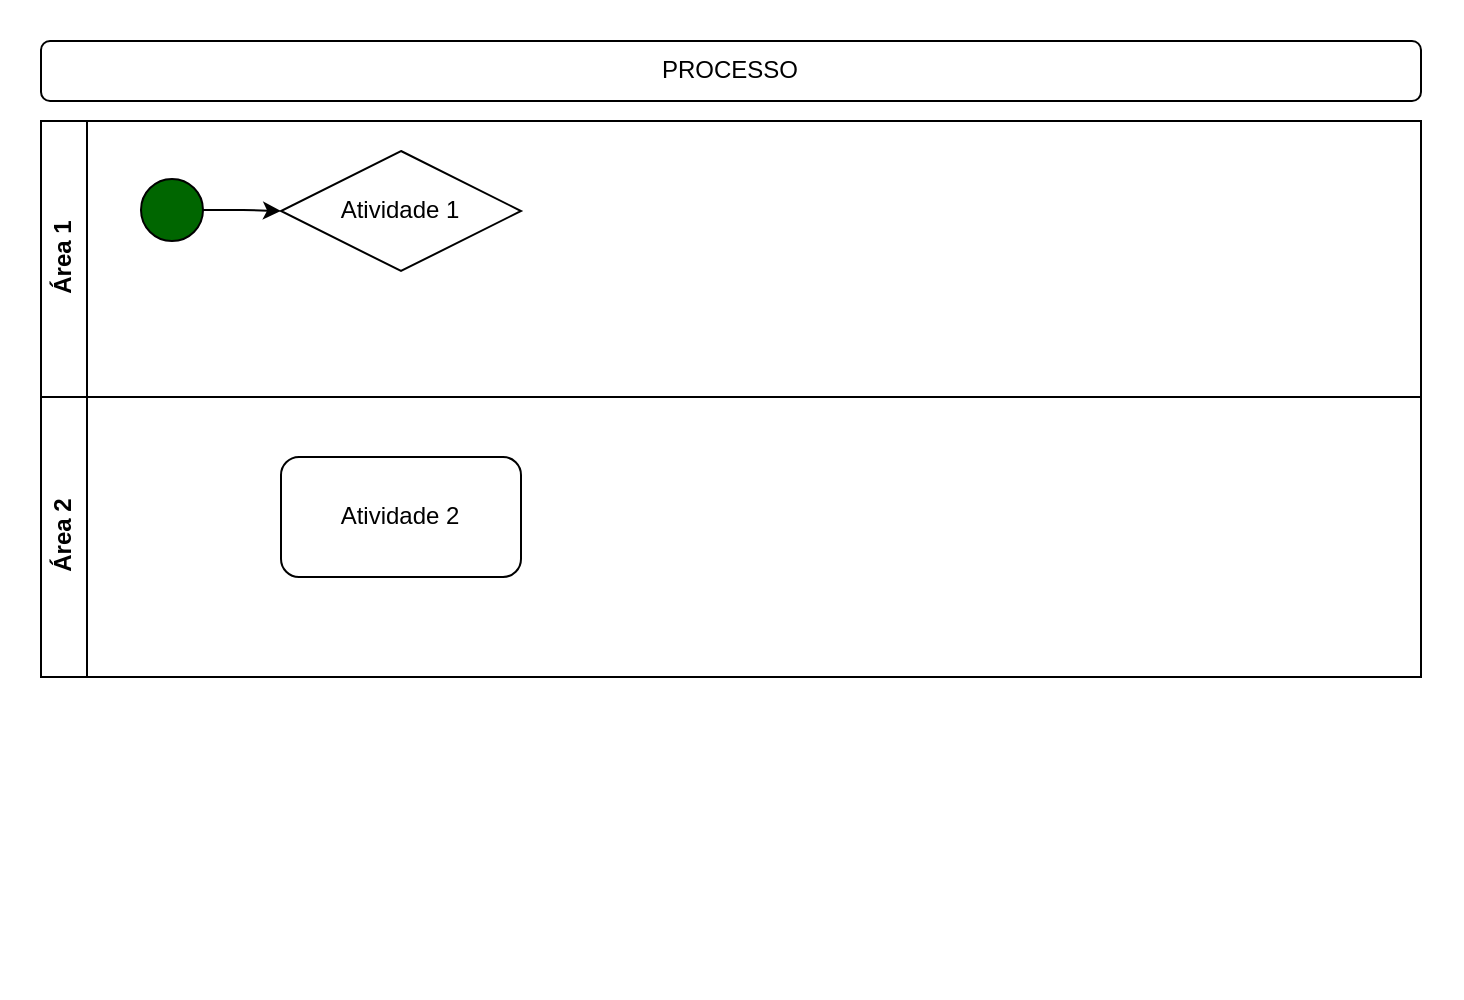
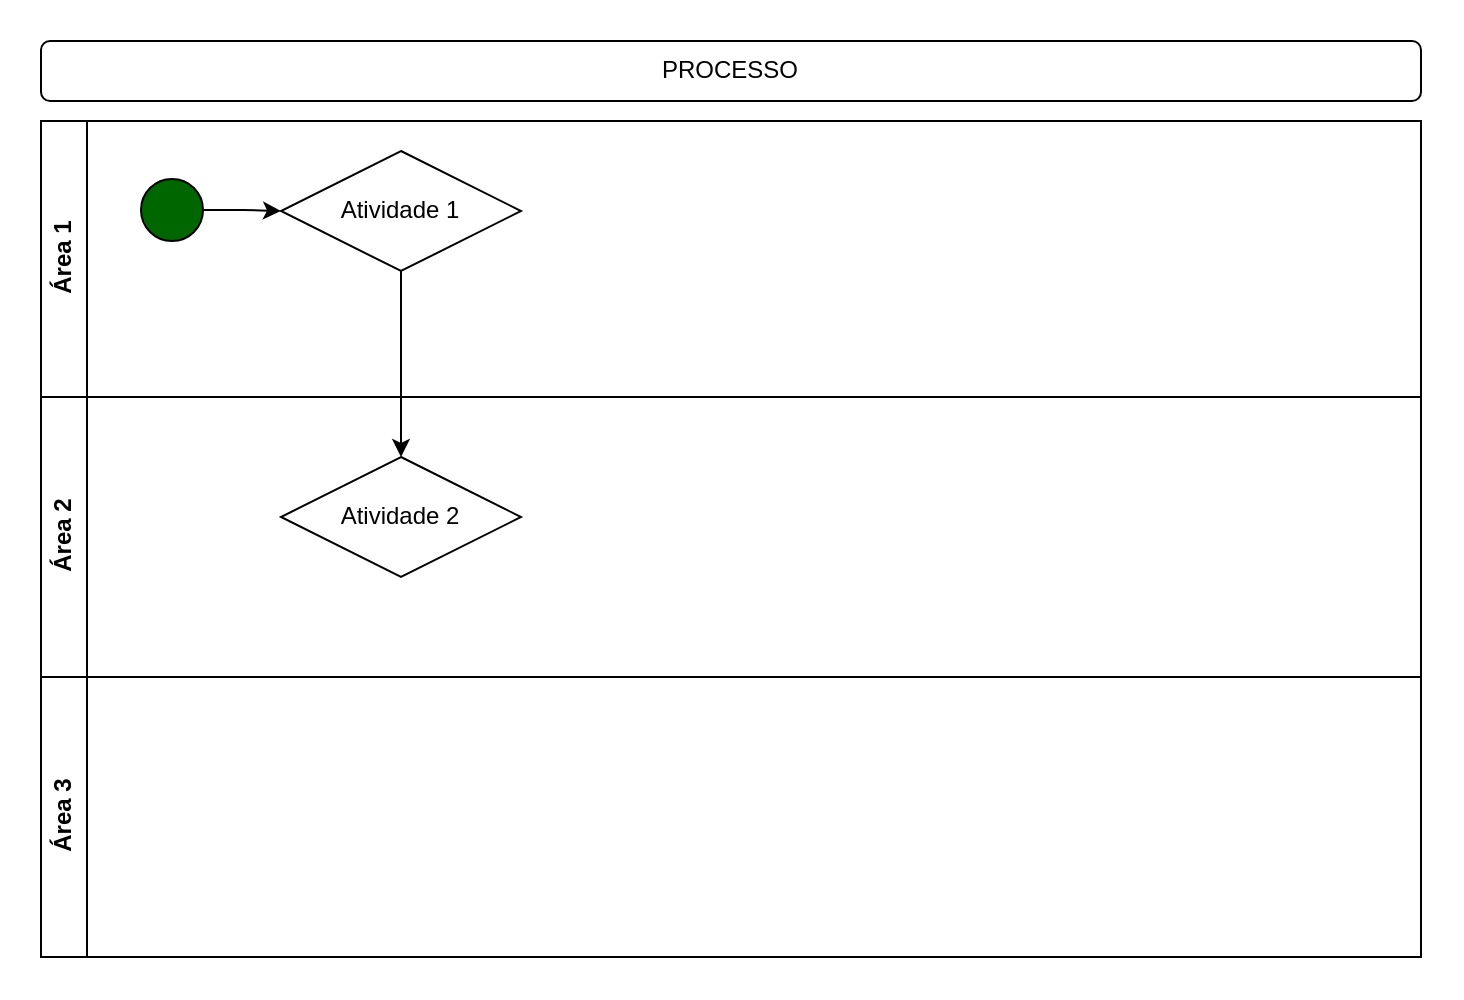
edge "Atividade 1" -> "Atividade 2": added
node "Atividade 2": shape rounded rectangle -> diamond
node "Área 3": added
